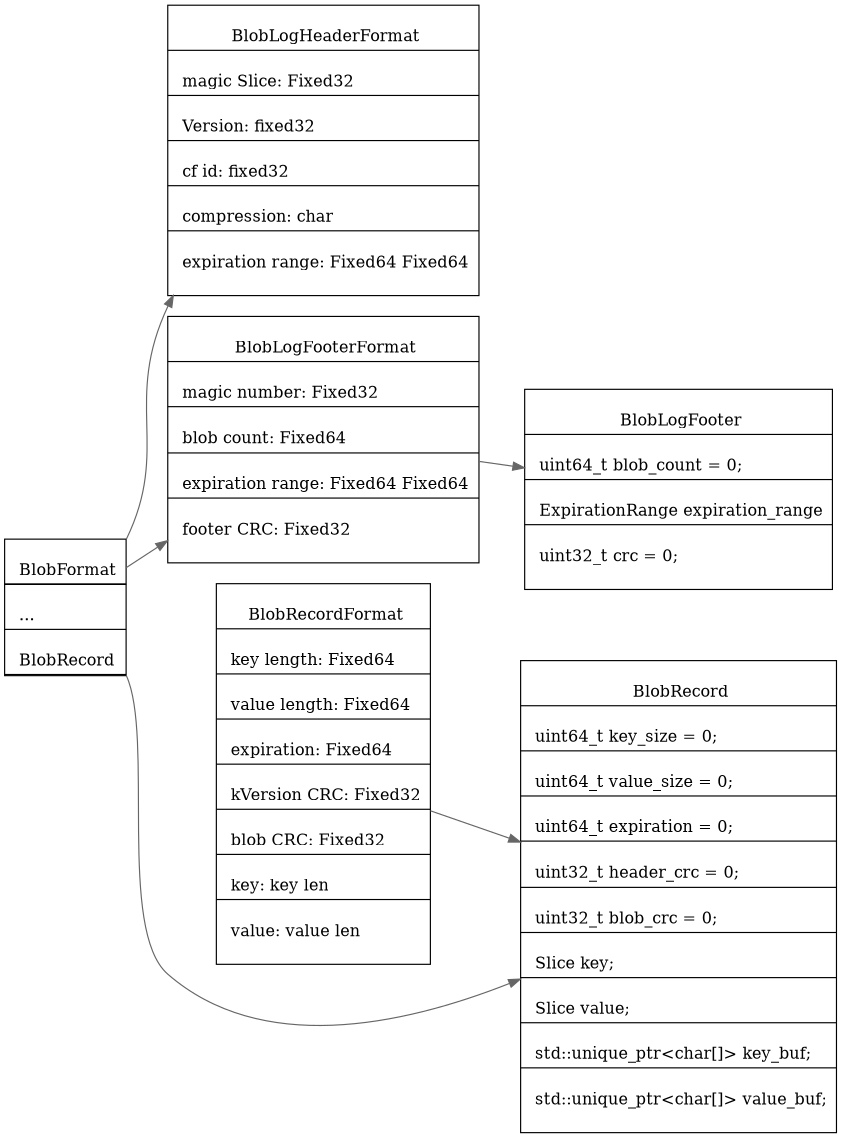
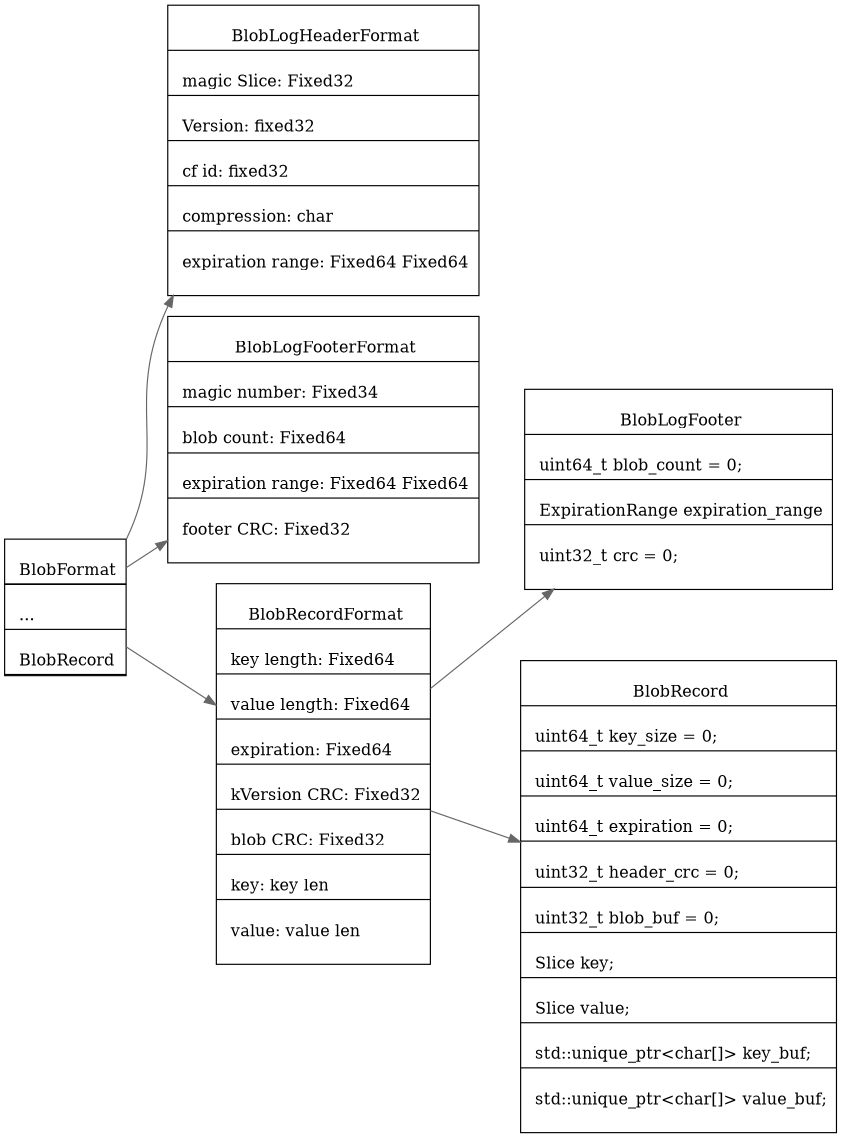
node "BlobLogFooterFormat": text "magic number: Fixed32" -> "magic number: Fixed34"
edge "BlobLogFooterFormat" -> "BlobLogFooter": now "BlobRecordFormat" -> "BlobLogFooter"
node "BlobRecord": text "uint32_t blob_crc = 0;" -> "uint32_t blob_buf = 0;"
edge "BlobFormat" -> "BlobRecord": now "BlobFormat" -> "BlobRecordFormat"
